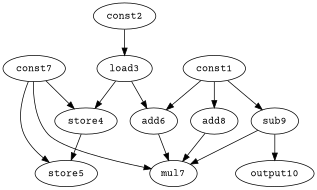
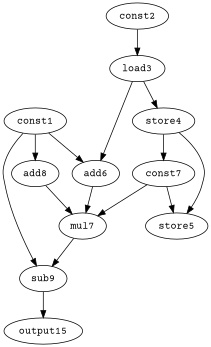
edge "const7" -> "store4": reversed
edge "sub9" -> "mul7": reversed
node "output10": label "output10" -> "output15"
